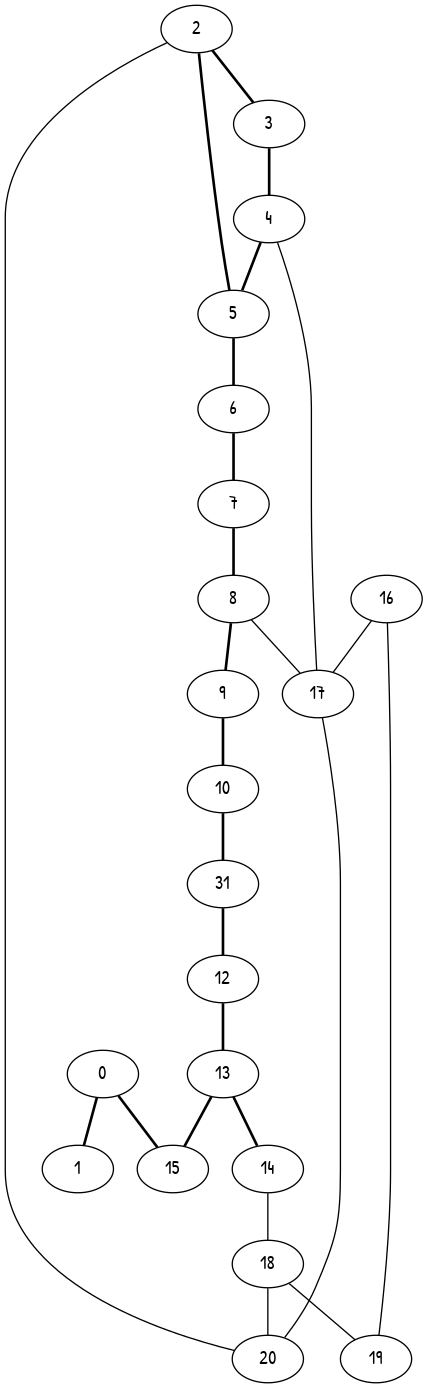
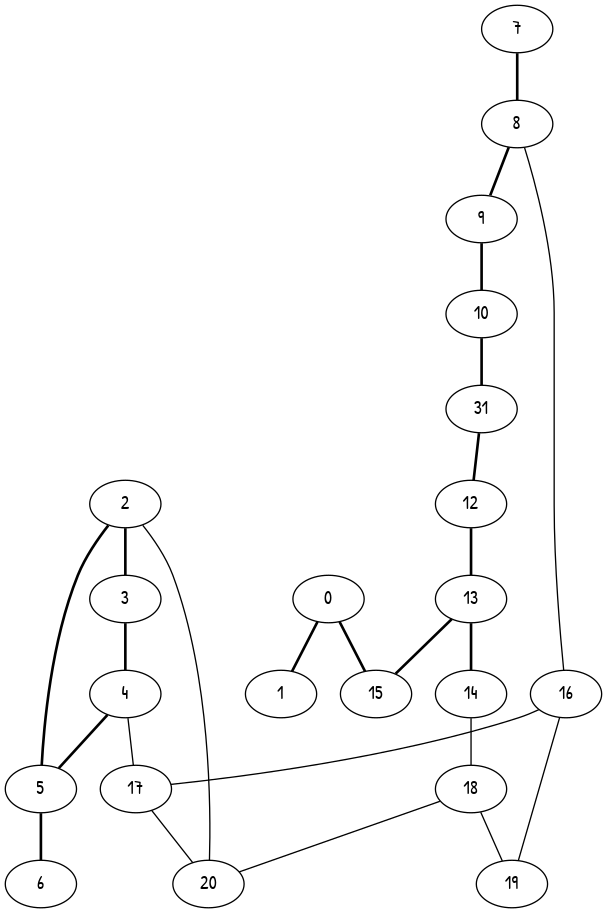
edge "6" -- "7": removed
edge "8" -- "17": now "8" -- "16"
